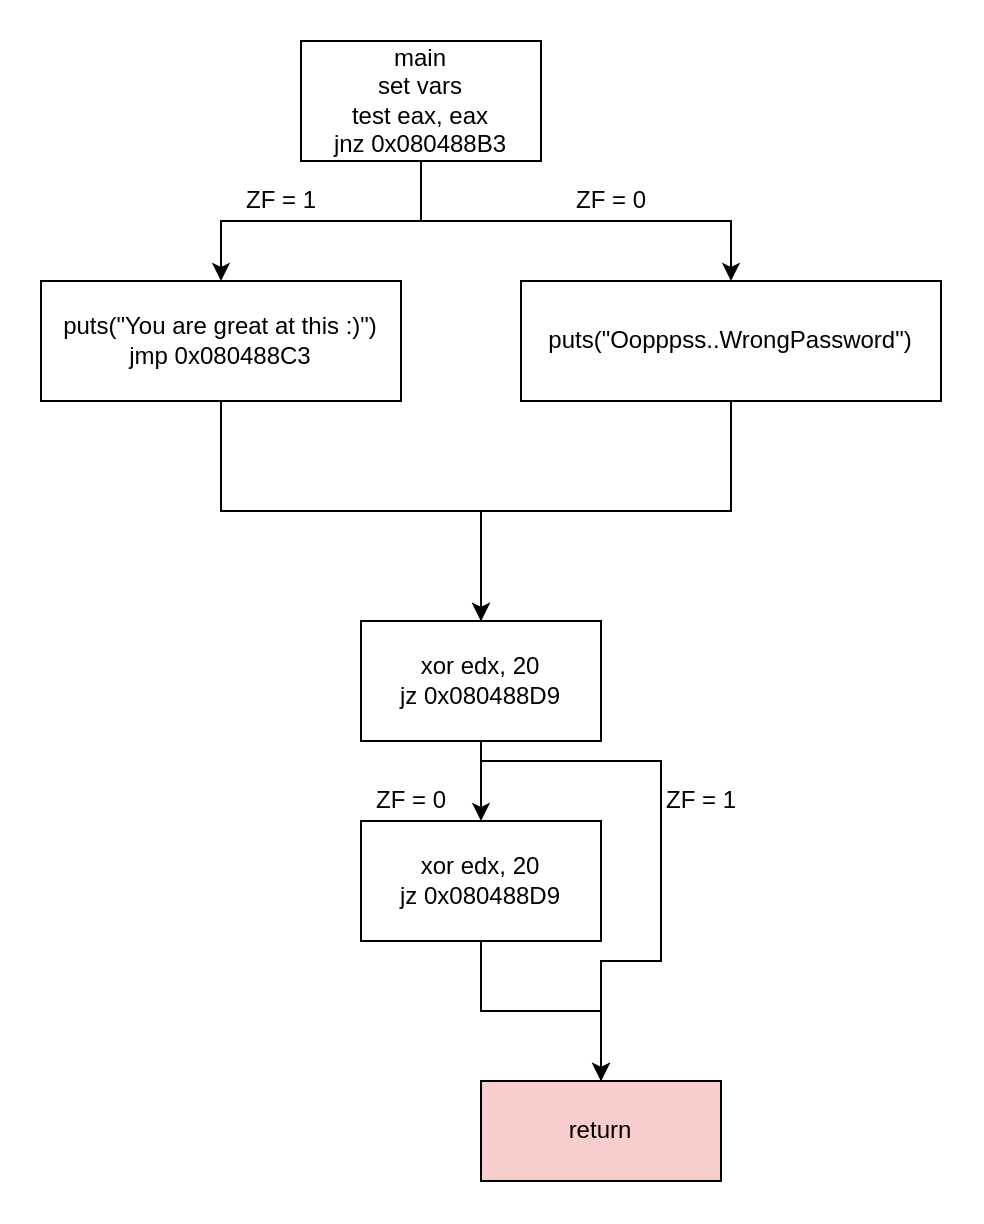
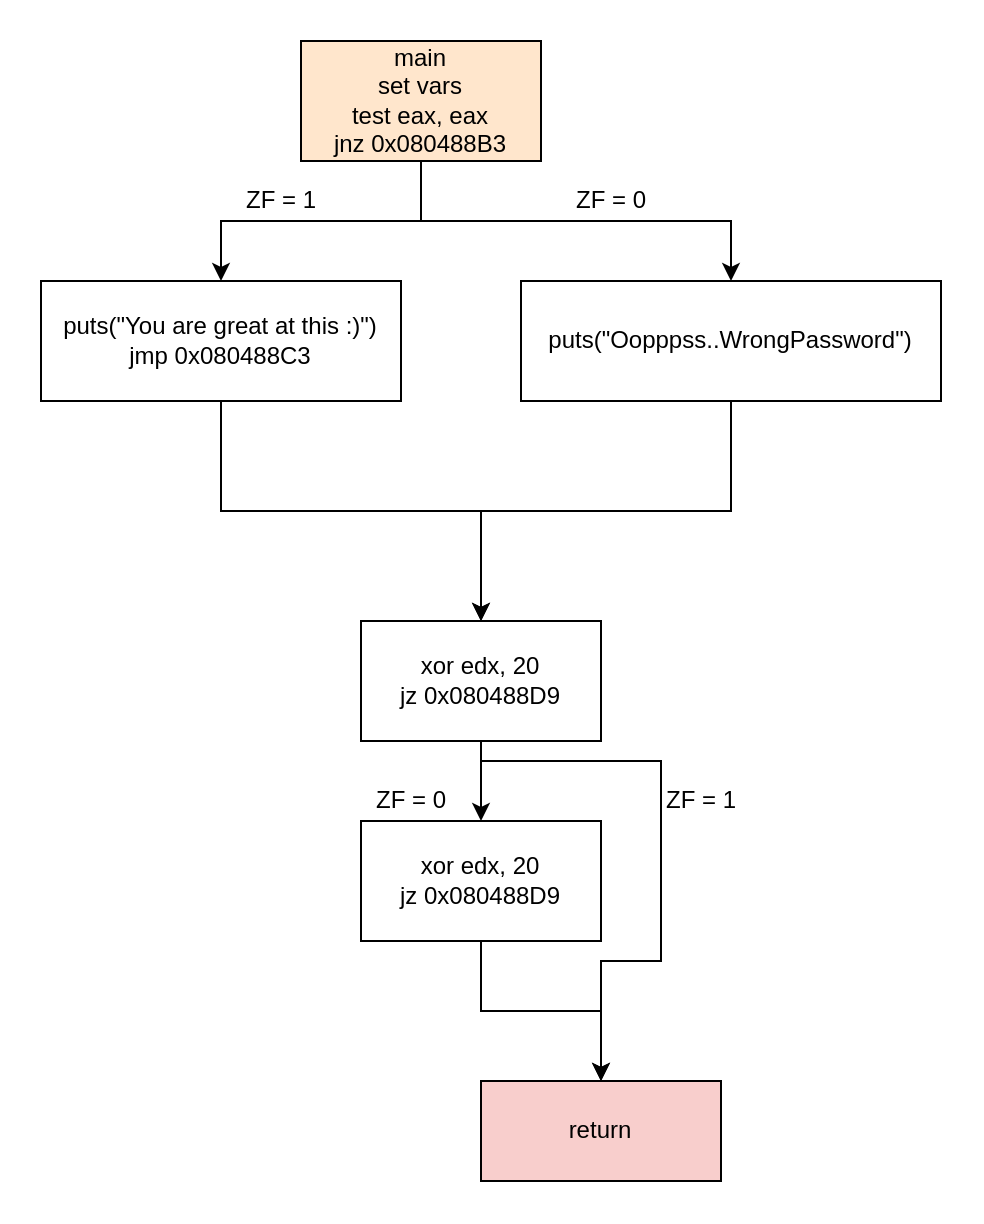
node "main set vars test eax, eax jnz 0x080488B3": fillcolor #ffffff -> #ffe6cc
